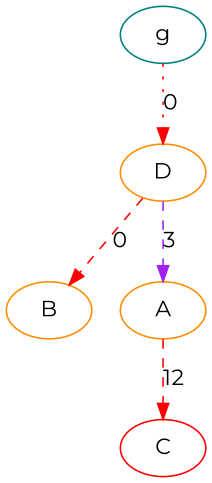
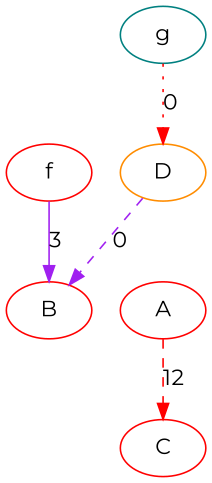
node "f": added
edge "D" -> "A": removed, label "3"
edge "D" -> "B": color red -> purple
node "B": color darkorange -> red
node "A": color darkorange -> red
